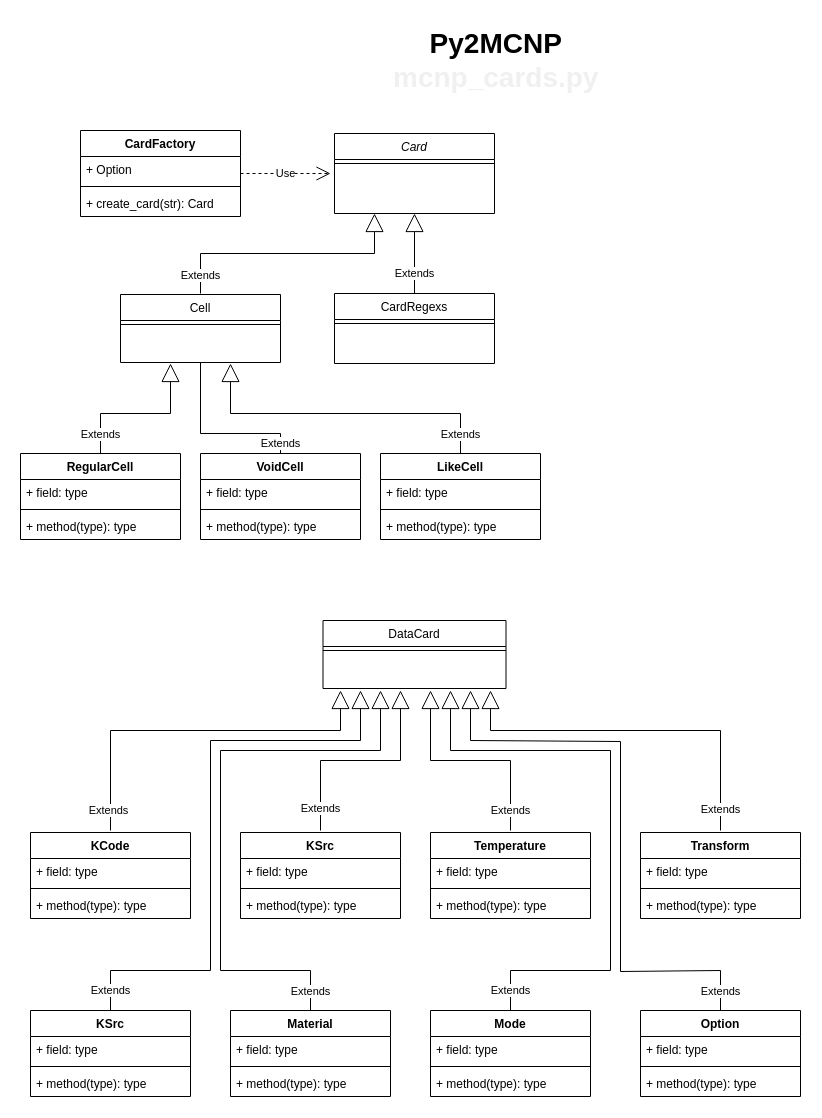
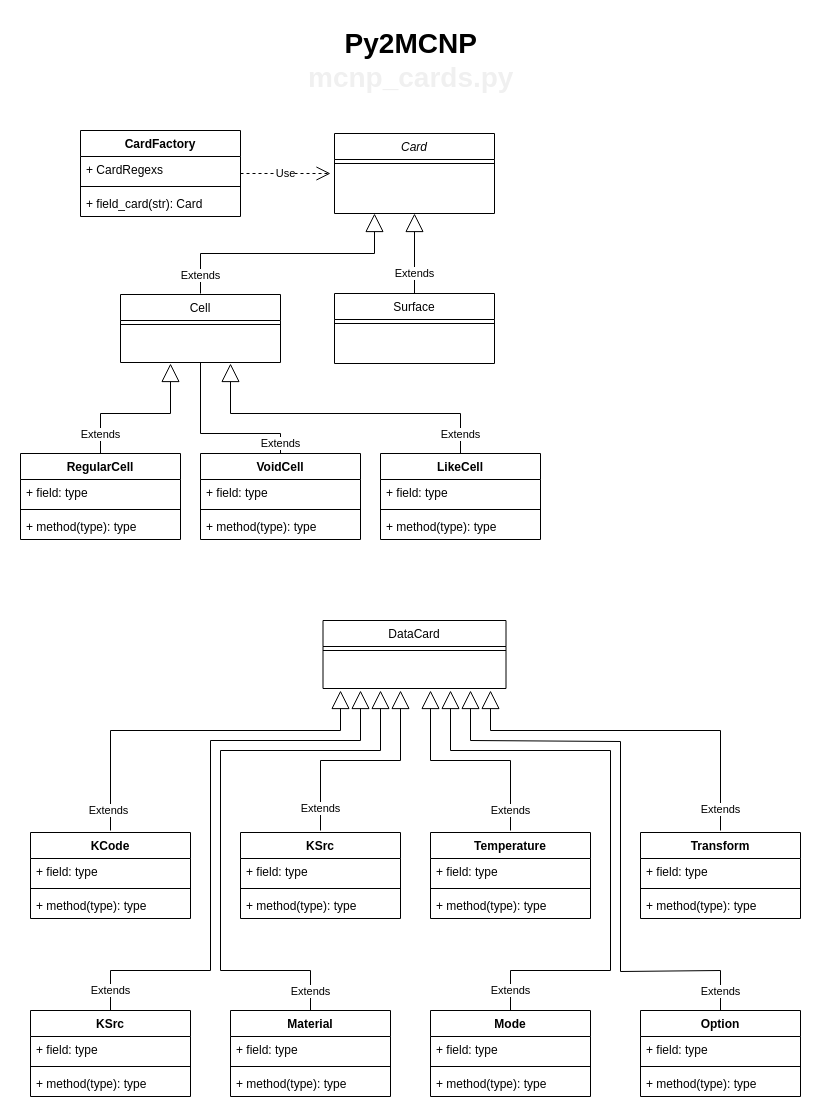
node "Py2MCNP mcnp_cards.py": moved (500, 66) -> (415, 66)
node "+ Option": label "+ Option" -> "+ CardRegexs"
node "+ create_card(str): Card": label "+ create_card(str): Card" -> "+ field_card(str): Card"
node "CardRegexs": label "CardRegexs" -> "Surface"
